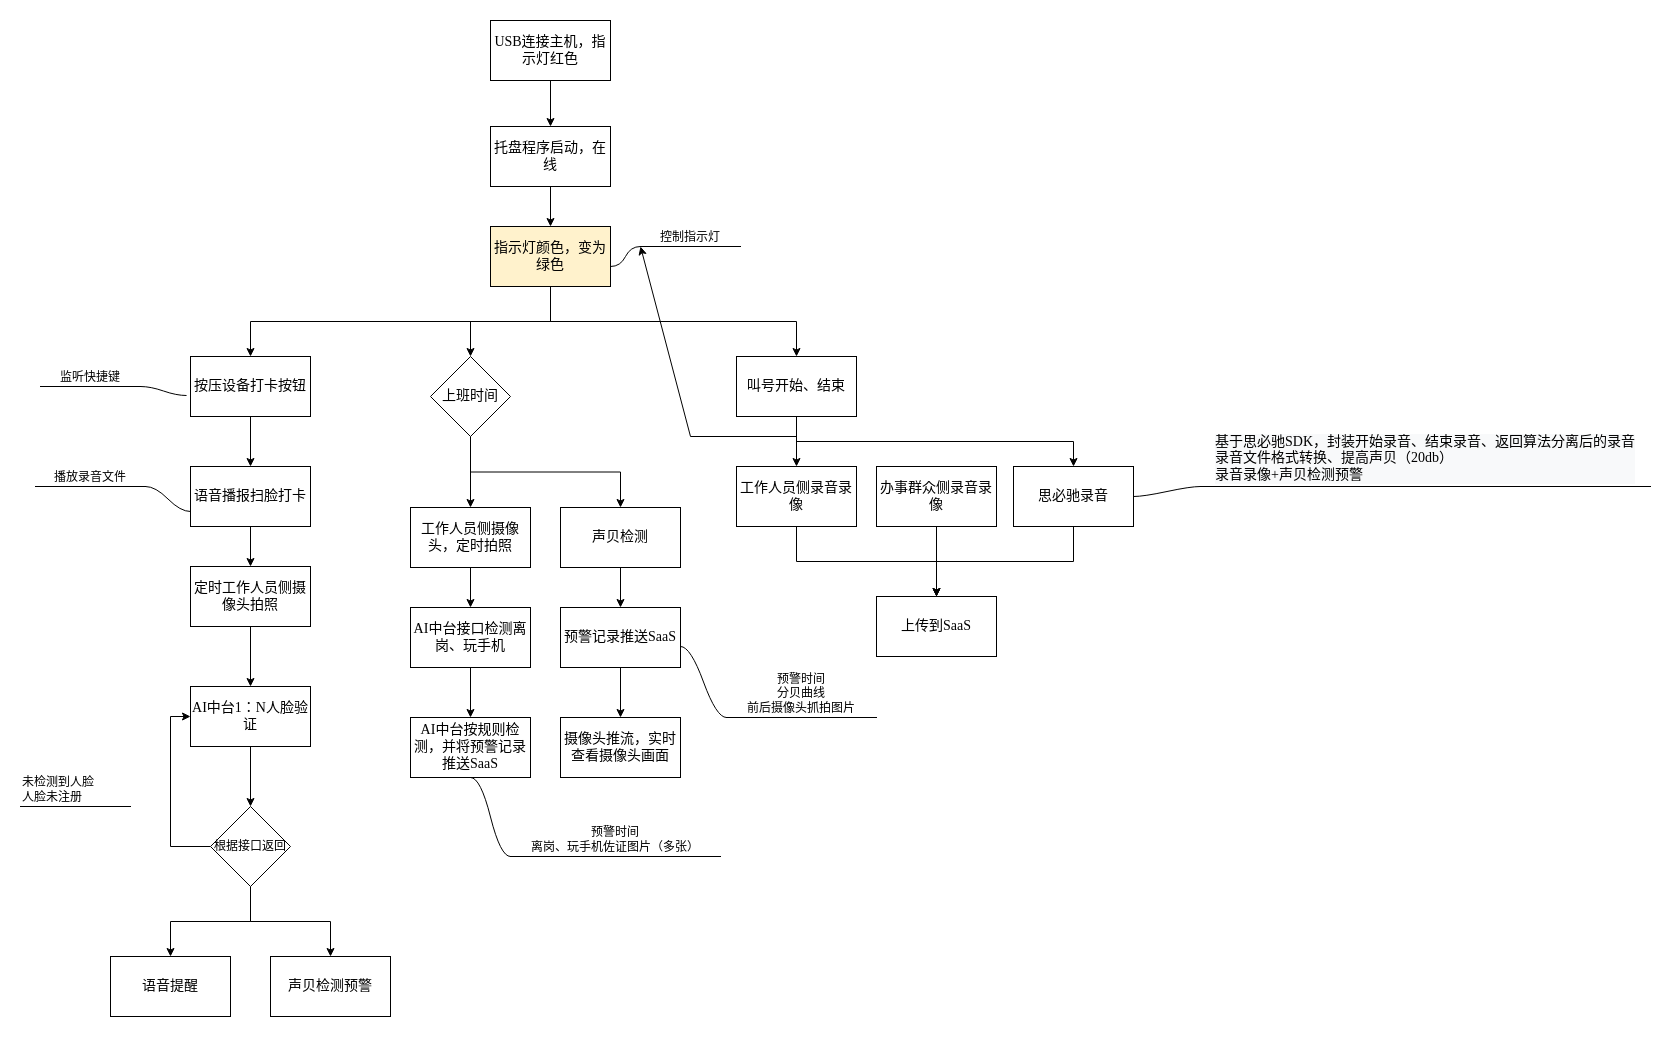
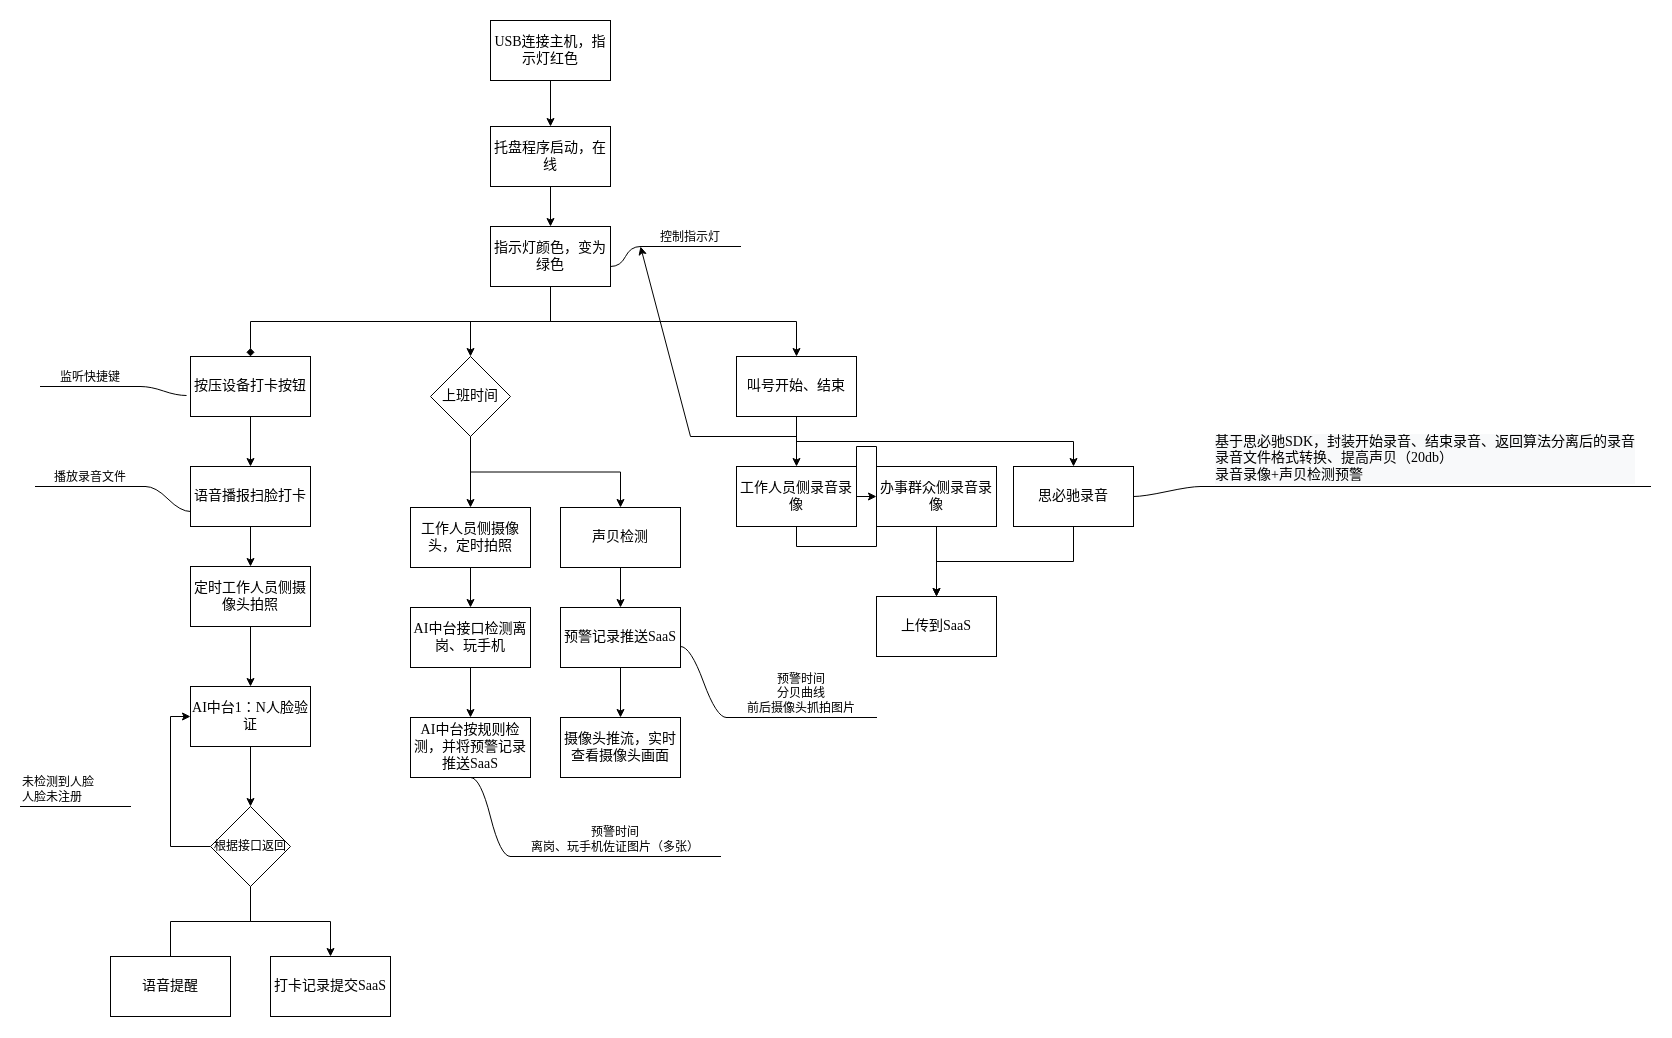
node "指示灯颜色，变为绿色": fillcolor #fff2cc -> #ffffff
edge "指示灯颜色，变为绿色" -> "按压设备打卡按钮": arrowhead classic -> diamond
edge "工作人员侧录音录像" -> "上传到SaaS": now "工作人员侧录音录像" -> "办事群众侧录音录像"
edge "根据接口返回" -> "语音提醒": arrowhead classic -> none
node "声贝检测预警": label "声贝检测预警" -> "打卡记录提交SaaS"
